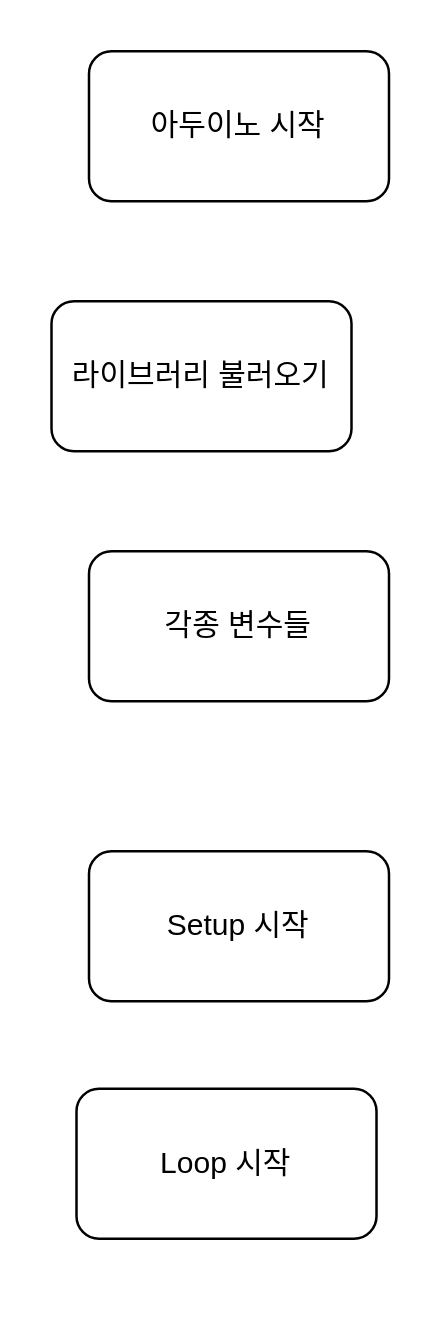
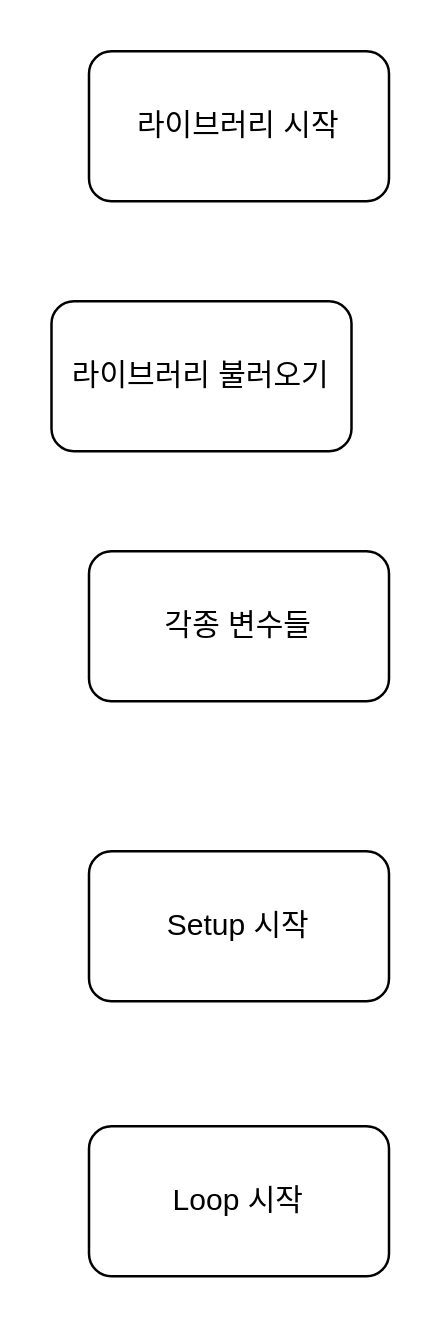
node "아두이노 시작": label "아두이노 시작" -> "라이브러리 시작"
node "Loop 시작": moved (226, 1164) -> (239, 1201)
